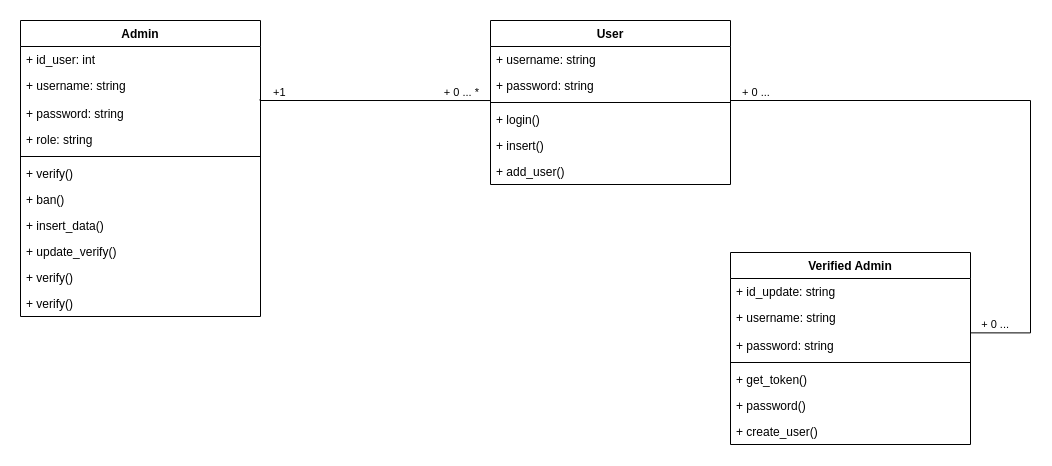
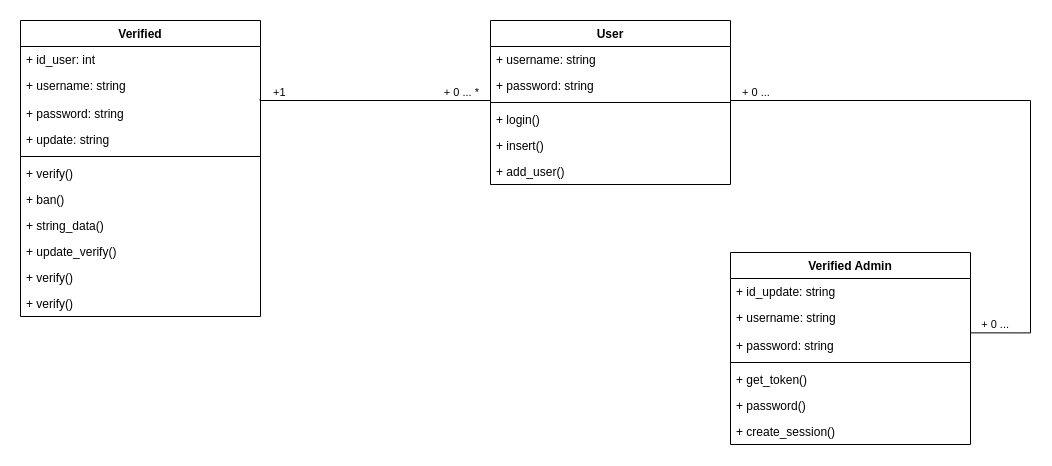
node "Admin": label "Admin" -> "Verified"
node "+ role: string": label "+ role: string" -> "+ update: string"
node "+ insert_data()": label "+ insert_data()" -> "+ string_data()"
node "+ create_user()": label "+ create_user()" -> "+ create_session()"
